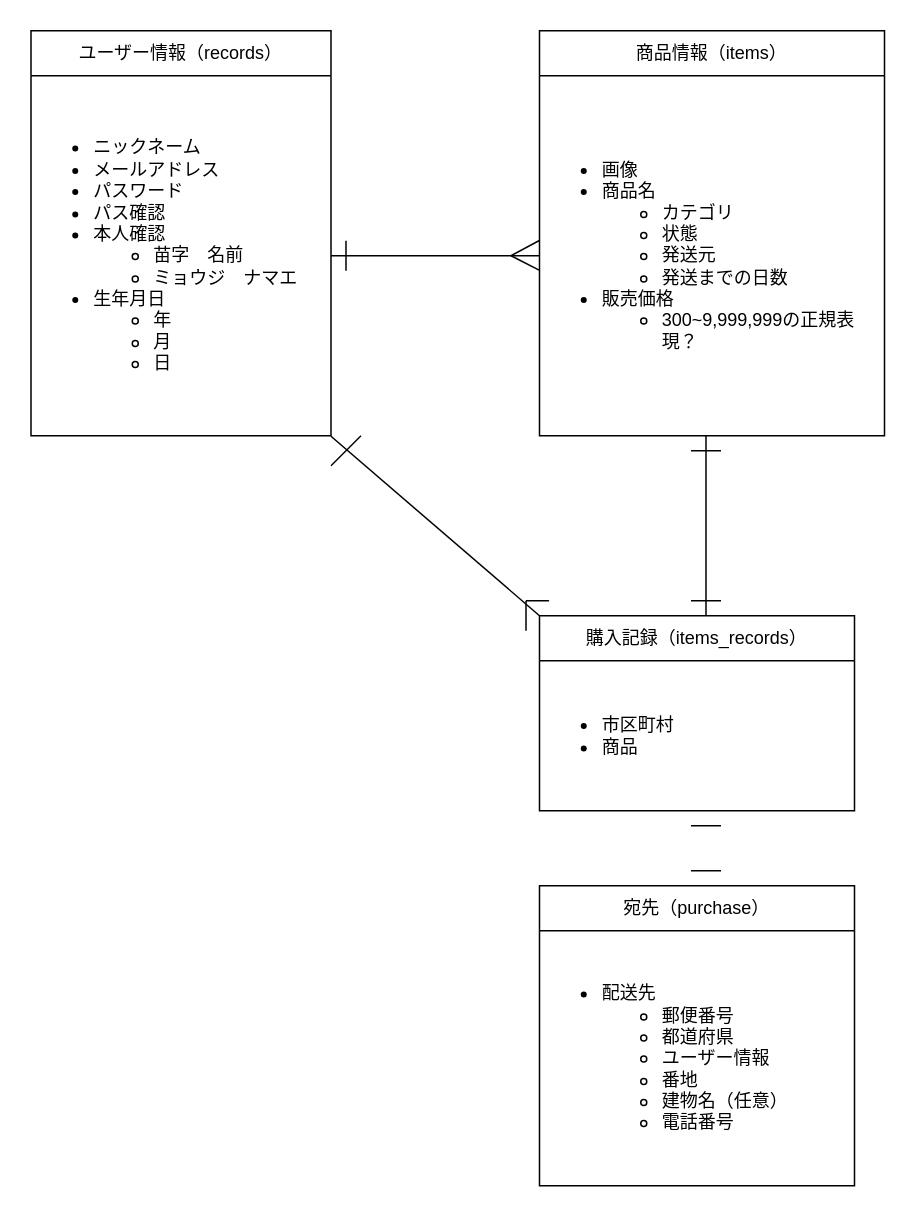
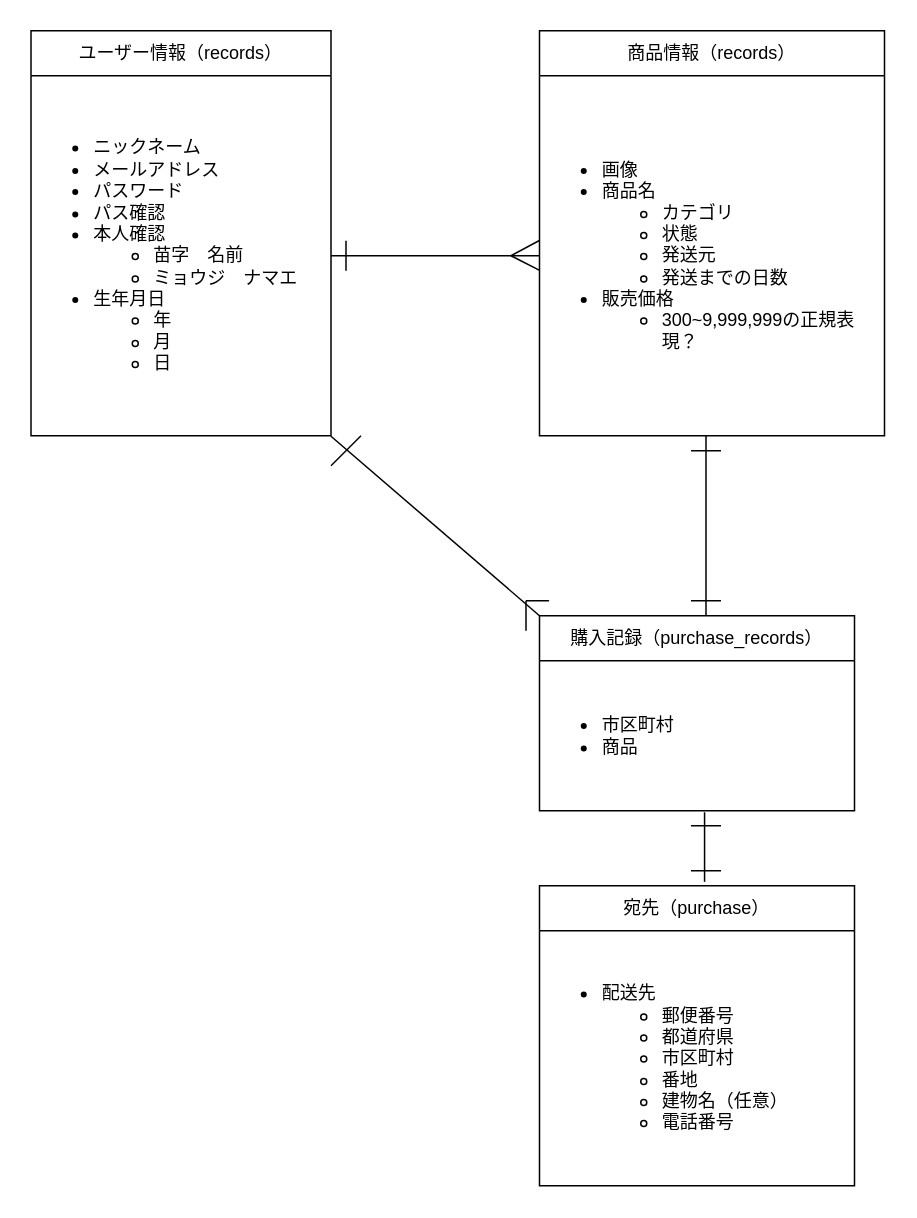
node "商品情報（items）": label "商品情報（items）" -> "商品情報（records）"
node "購入記録（items_records）": label "購入記録（items_records）" -> "購入記録（purchase_records）"
edge "市区町村 商品" -- "宛先（purchase）": added
node "配送先 郵便番号 都道府県 ユーザー情報 番地 建物名（任意） 電話番号": label "配送先 郵便番号 都道府県 ユーザー情報 番地 建物名（任意） 電話番号" -> "配送先 郵便番号 都道府県 市区町村 番地 建物名（任意） 電話番号"
